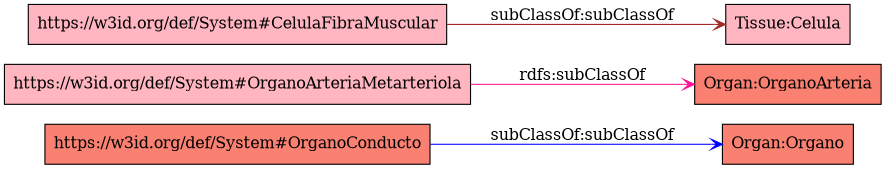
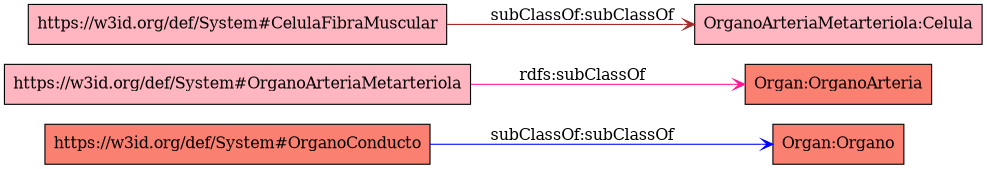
node "Tissue:Celula": label "Tissue:Celula" -> "OrganoArteriaMetarteriola:Celula"
